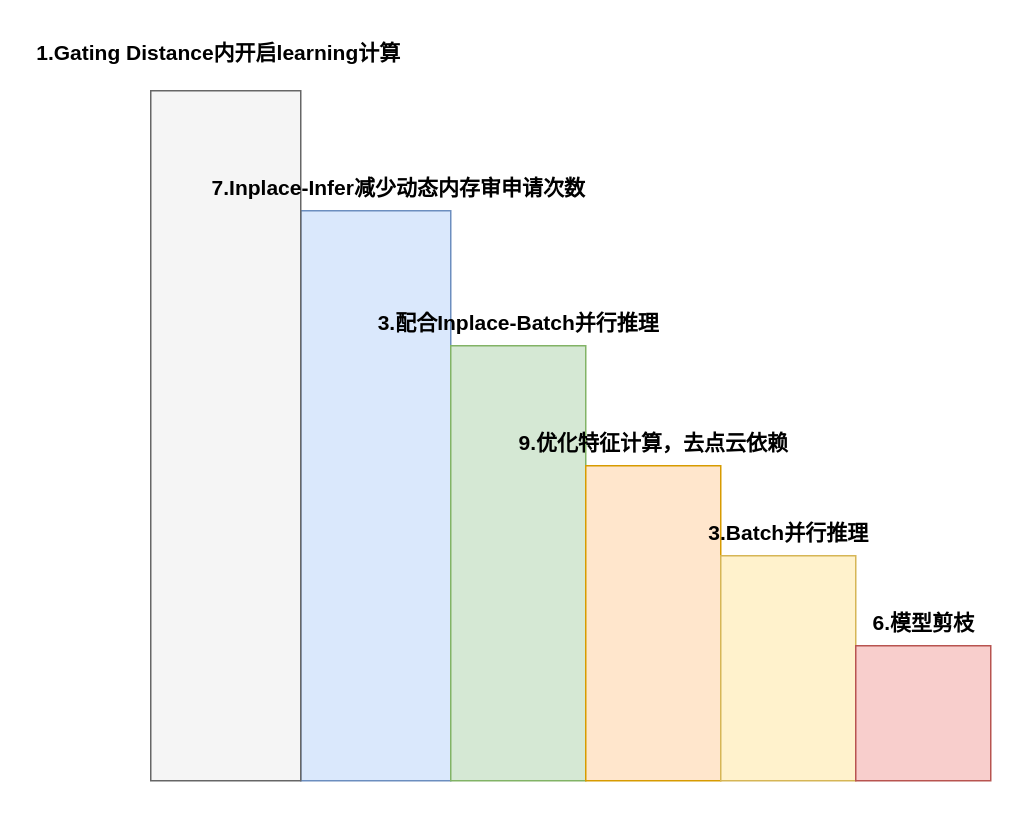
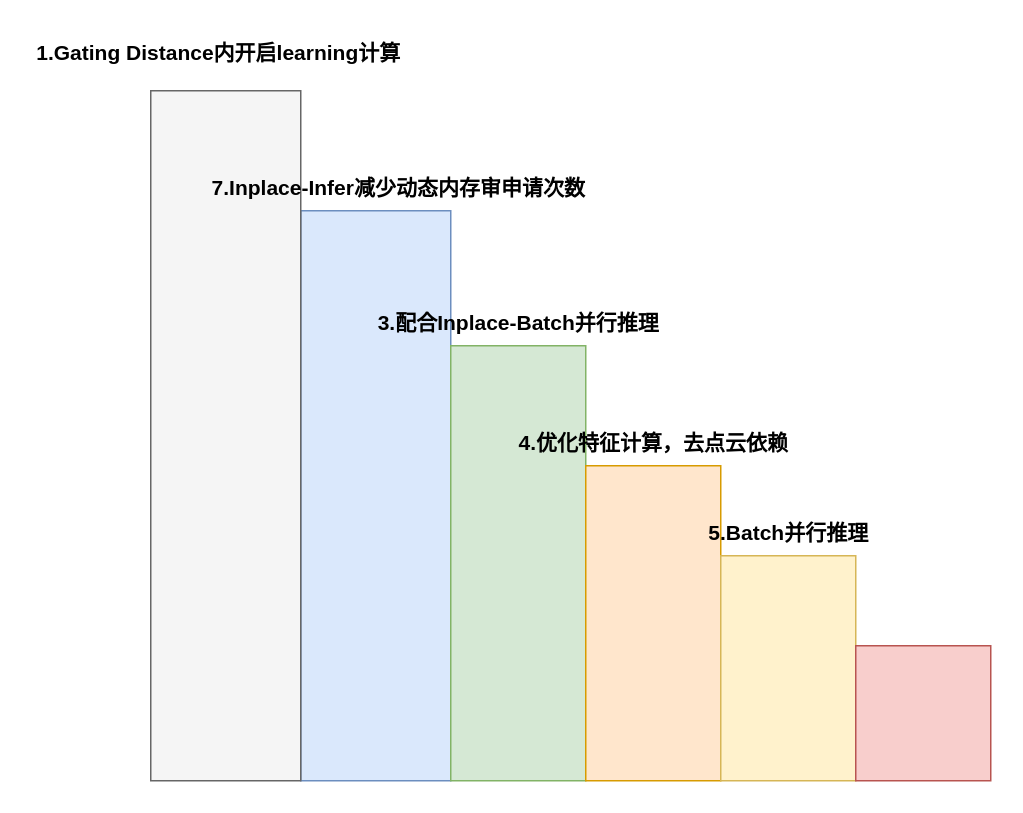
node "9.优化特征计算，去点云依赖": label "9.优化特征计算，去点云依赖" -> "4.优化特征计算，去点云依赖"
node "3.Batch并行推理": label "3.Batch并行推理" -> "5.Batch并行推理"
node "6.模型剪枝": removed
